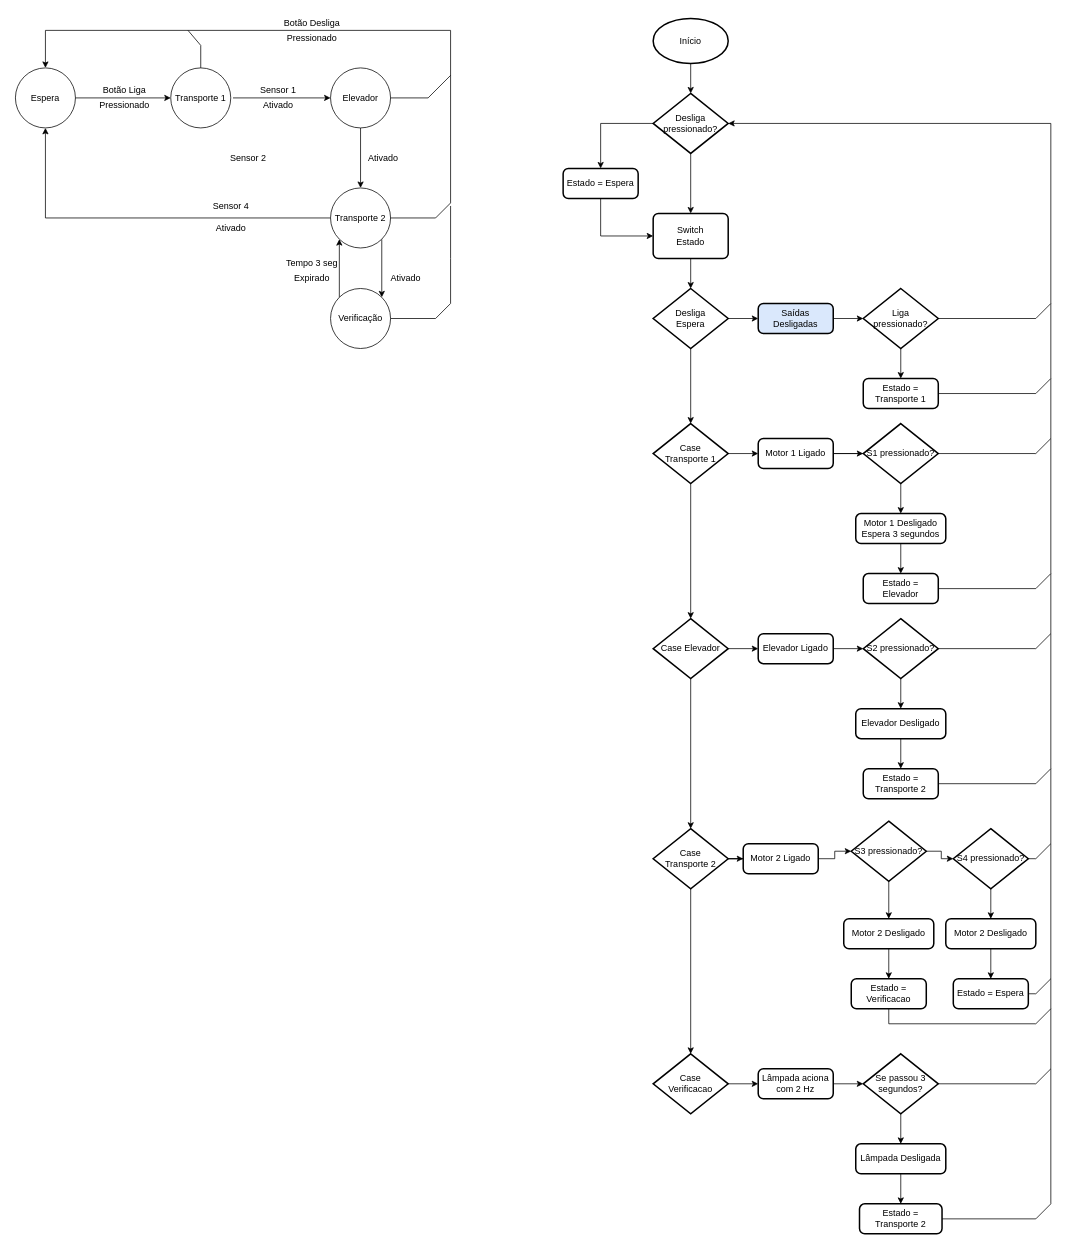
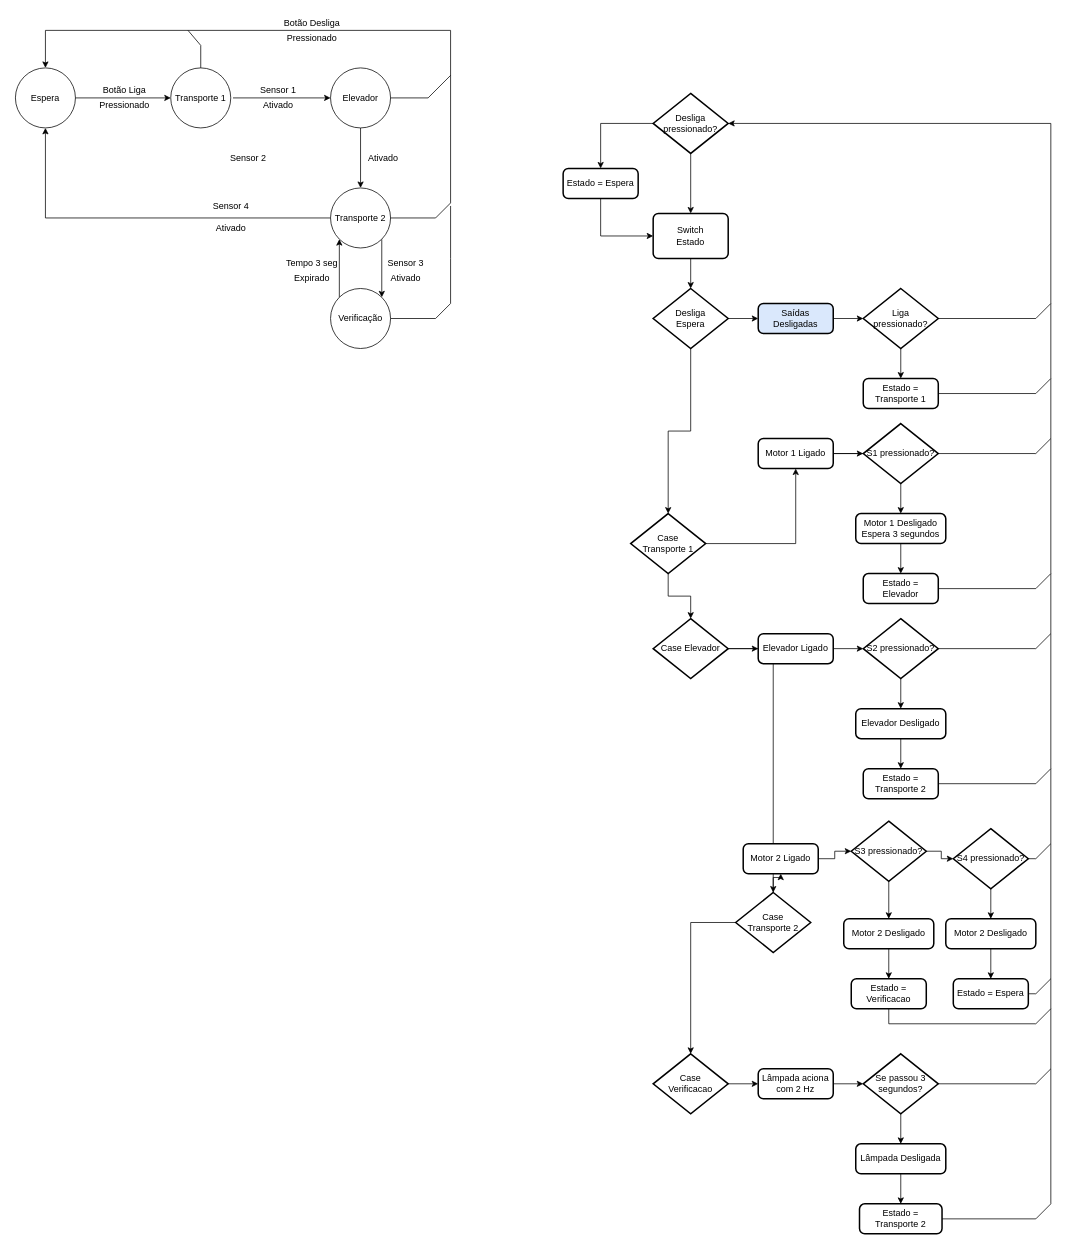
node "Início": removed
edge "Início" -> "Desliga pressionado?": removed
node "Sensor 3": added
node "Case Transporte 1": moved (690, 453) -> (668, 543)
node "Case Transporte 2": moved (690, 858) -> (773, 922)
